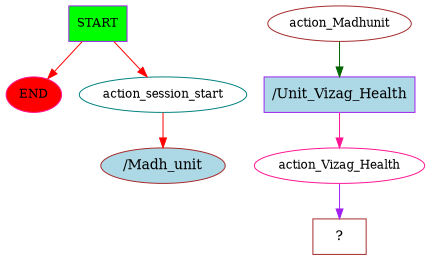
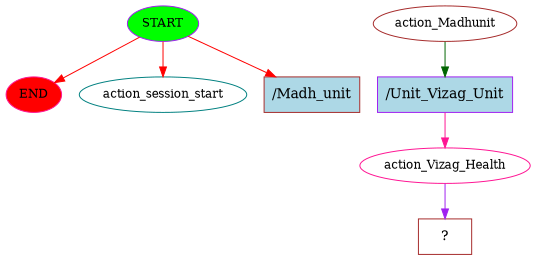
node "START": shape box -> ellipse
node "/Unit_Vizag_Health": label "/Unit_Vizag_Health" -> "/Unit_Vizag_Unit"
edge "action_session_start" -> "/Madh_unit": now "START" -> "/Madh_unit"
node "/Madh_unit": shape ellipse -> box
